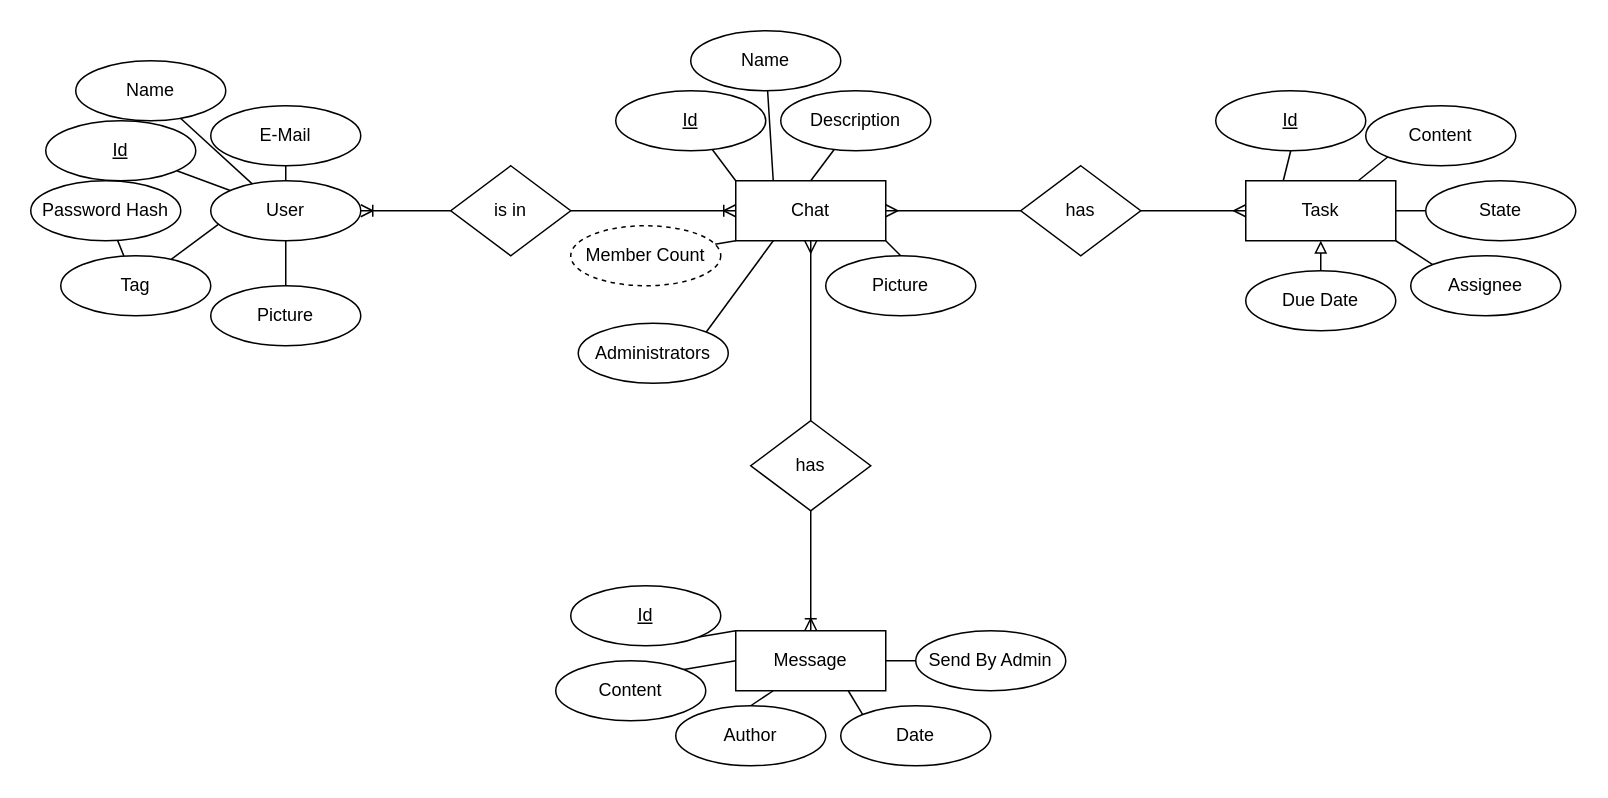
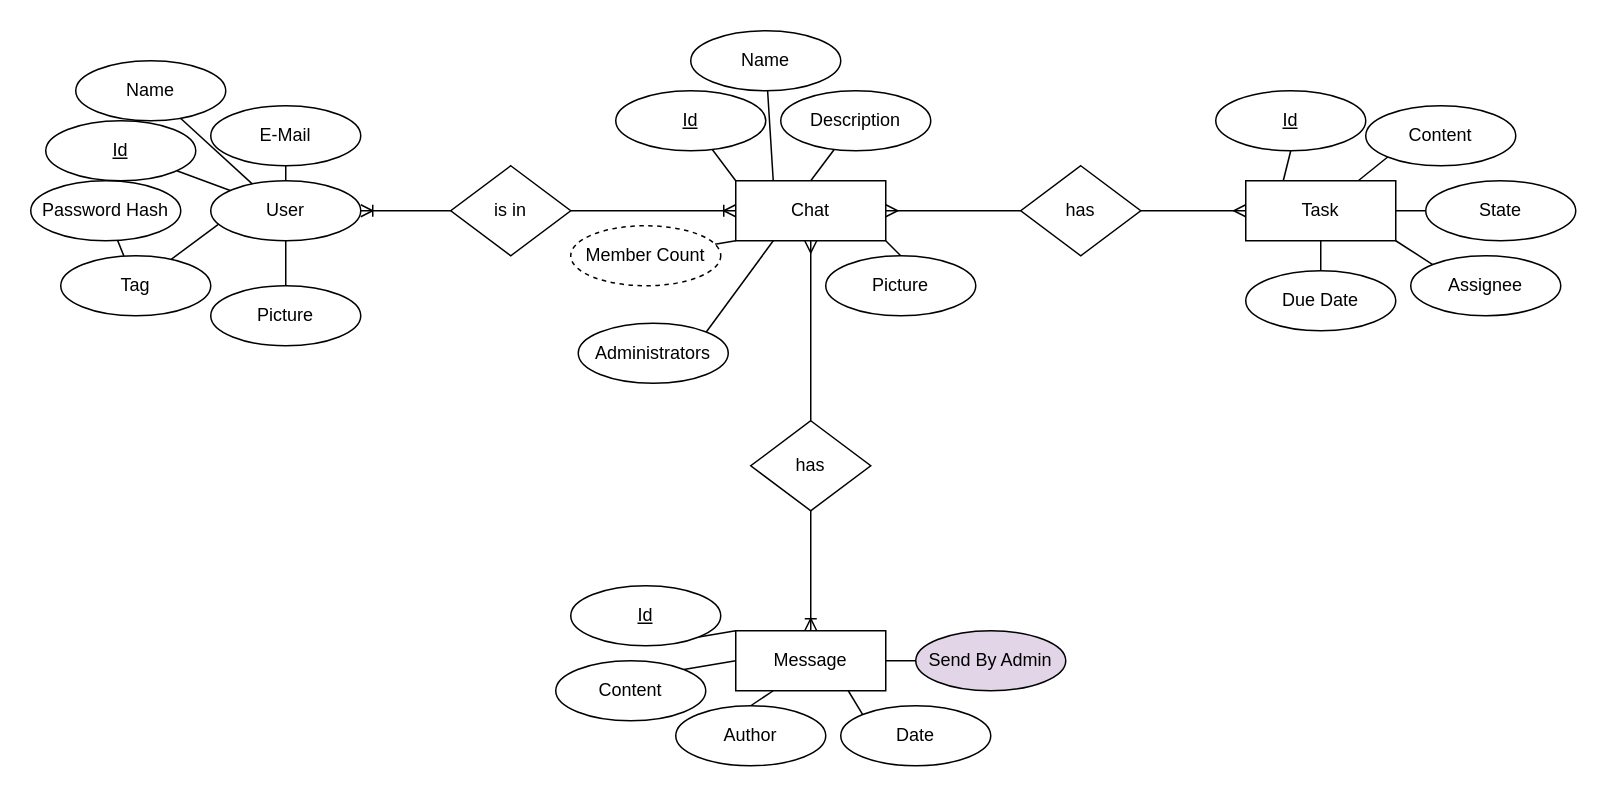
edge "Due Date" -> "Task": arrowhead block -> none
node "Send By Admin": fillcolor #ffffff -> #e1d5e7
